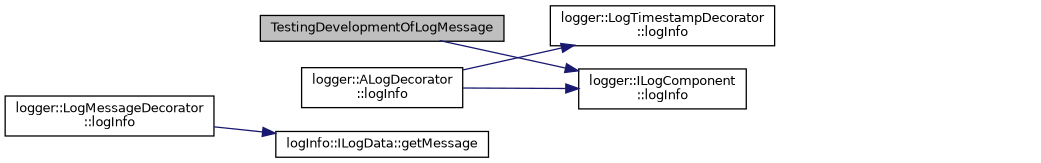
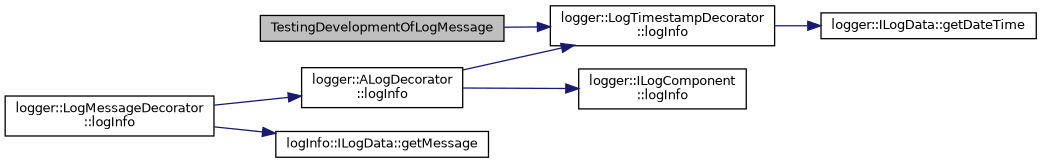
node "logger::ILogData::getDateTime": added
edge "TestingDevelopmentOfLogMessage" -> "logger::ILogComponent ::logInfo": now "TestingDevelopmentOfLogMessage" -> "logger::LogTimestampDecorator ::logInfo"
edge "logger::LogMessageDecorator ::logInfo" -> "logger::ALogDecorator ::logInfo": added
